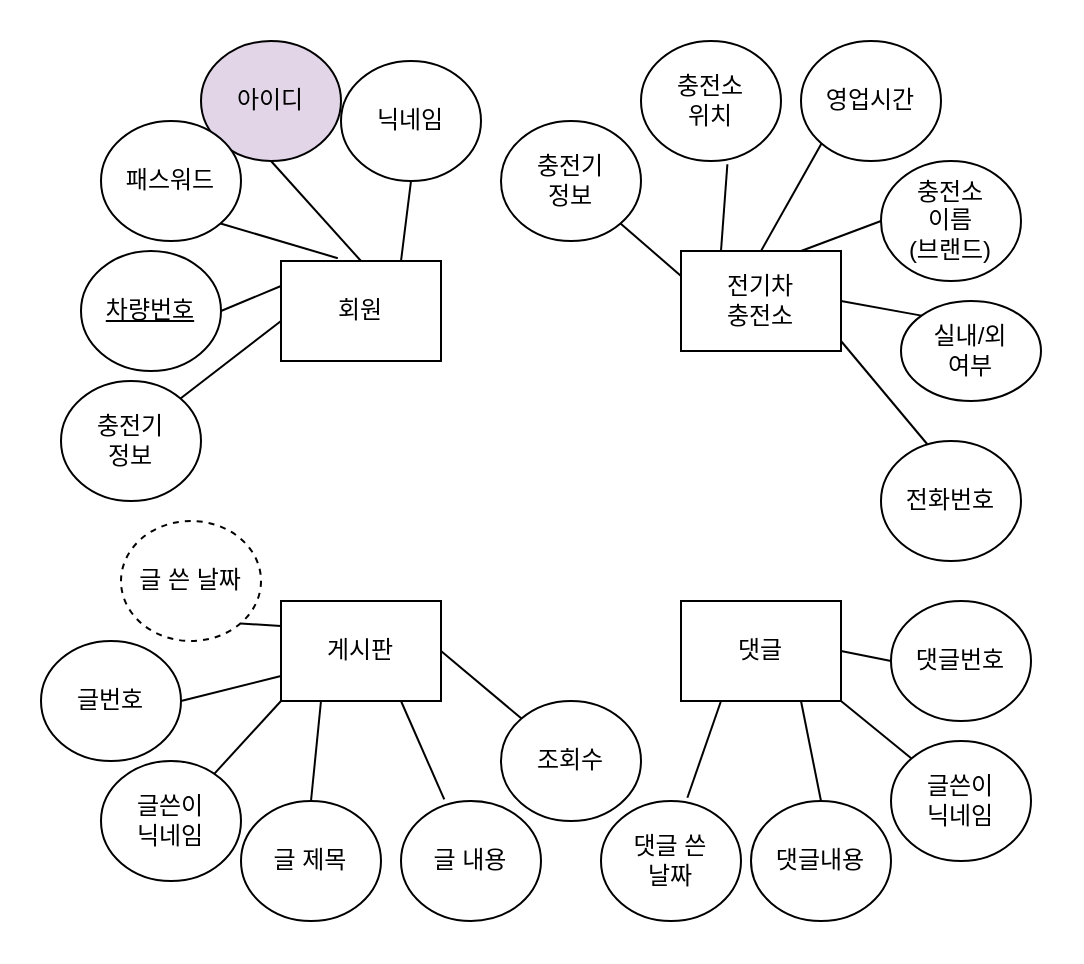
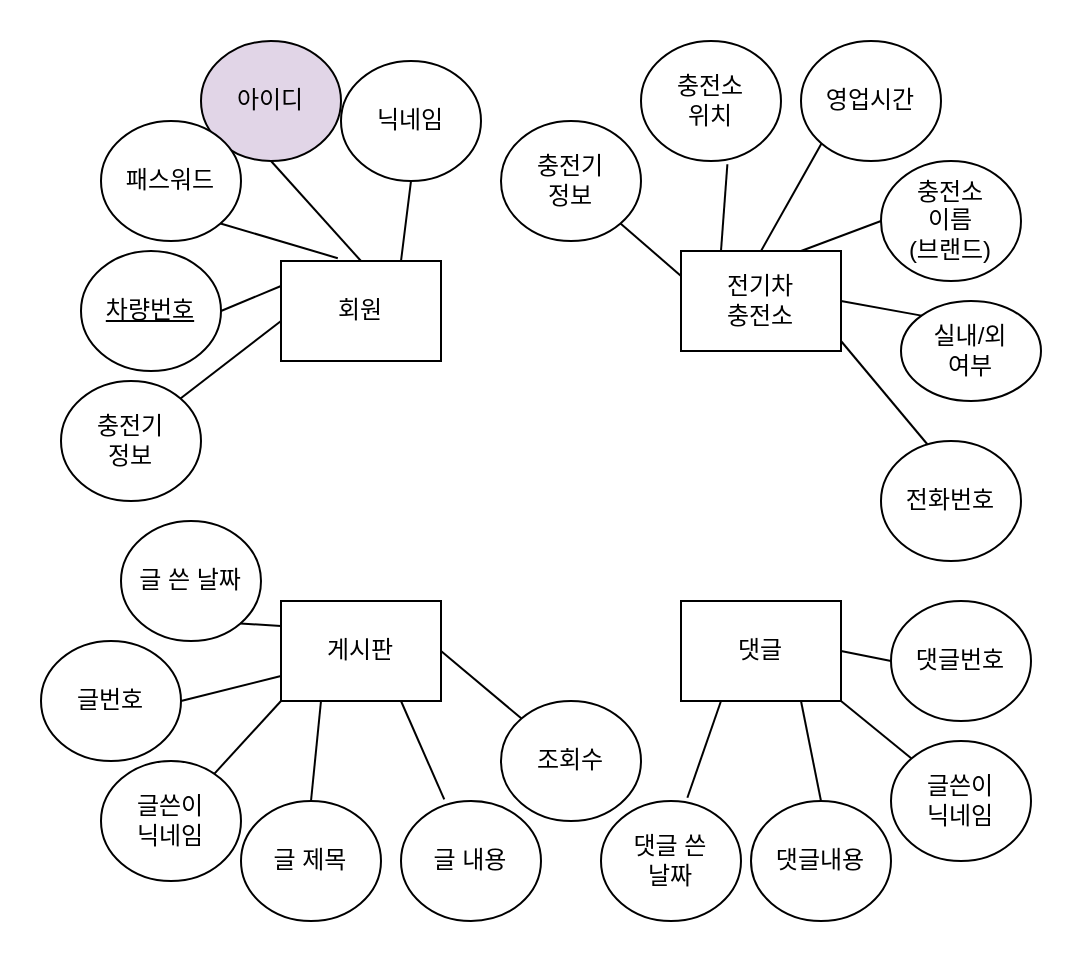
node "글 쓴 날짜": style dashed -> solid
